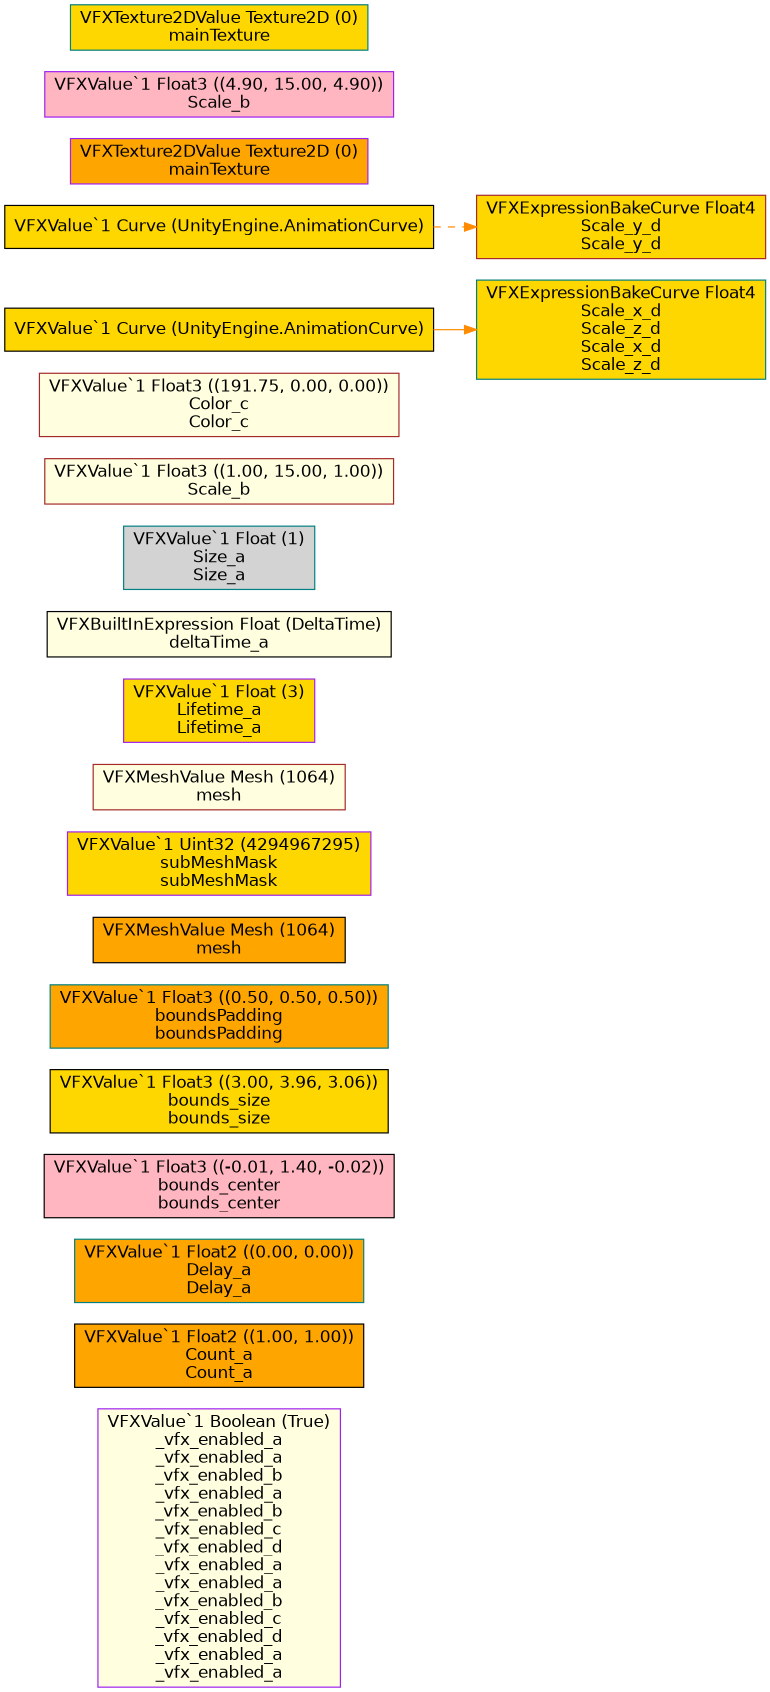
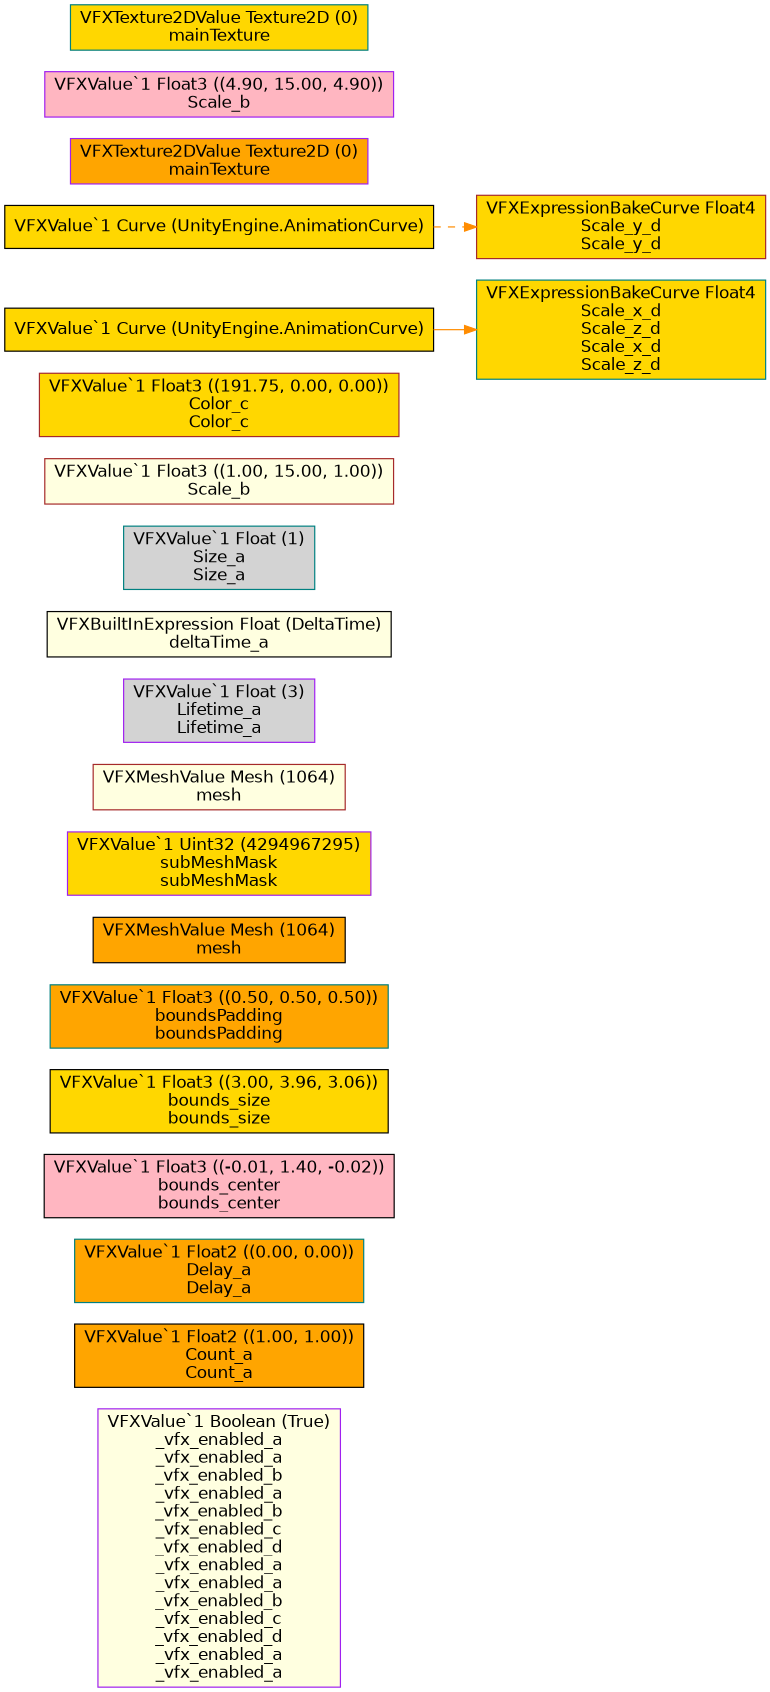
node "VFXValue`1 Float3 ((191.75, 0.00, 0.00)) Color_c Color_c": fillcolor lightyellow -> gold
node "VFXValue`1 Float (3) Lifetime_a Lifetime_a": fillcolor gold -> lightgrey
